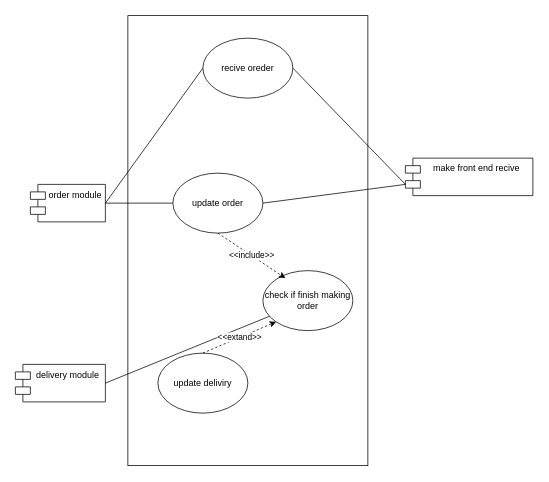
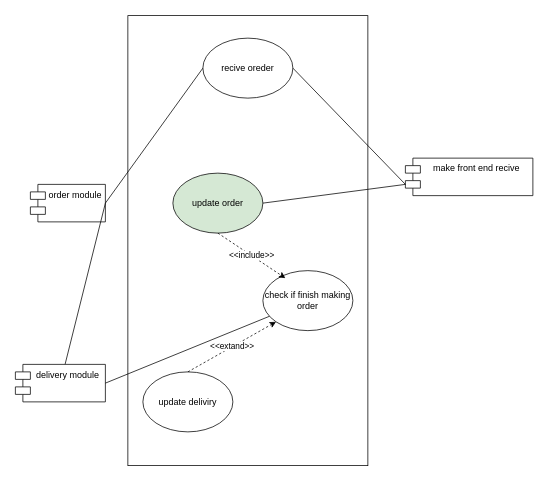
edge "order module" -- "update order": now "order module" -- "delivery module"
node "update order": fillcolor #ffffff -> #d5e8d4
node "update deliviry": moved (203, 383) -> (188, 402)
